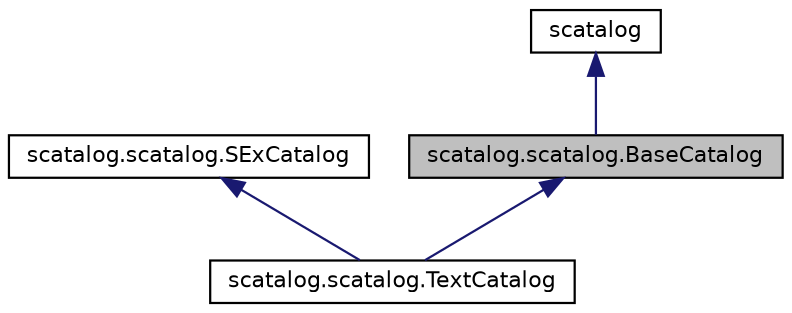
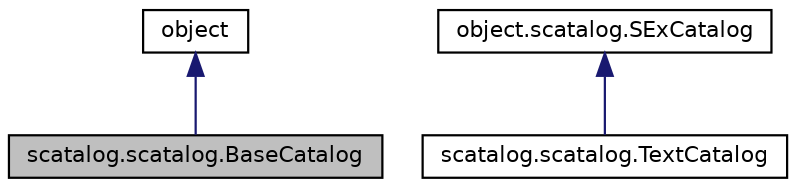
node "scatalog": label "scatalog" -> "object"
node "scatalog.scatalog.SExCatalog": label "scatalog.scatalog.SExCatalog" -> "object.scatalog.SExCatalog"
edge "scatalog.scatalog.TextCatalog" -> "scatalog.scatalog.BaseCatalog": removed
